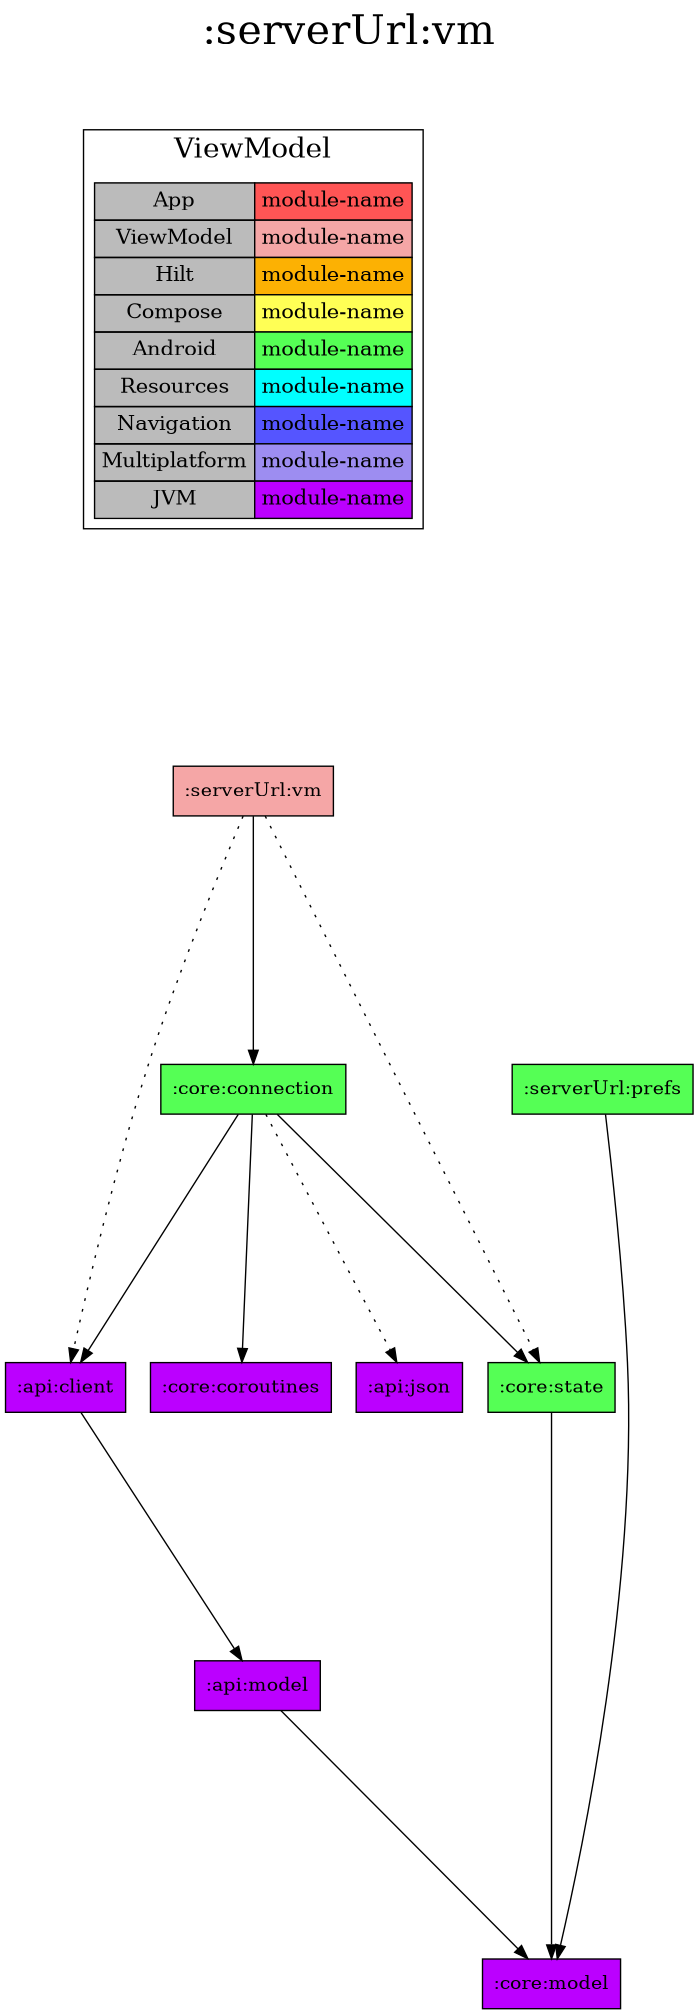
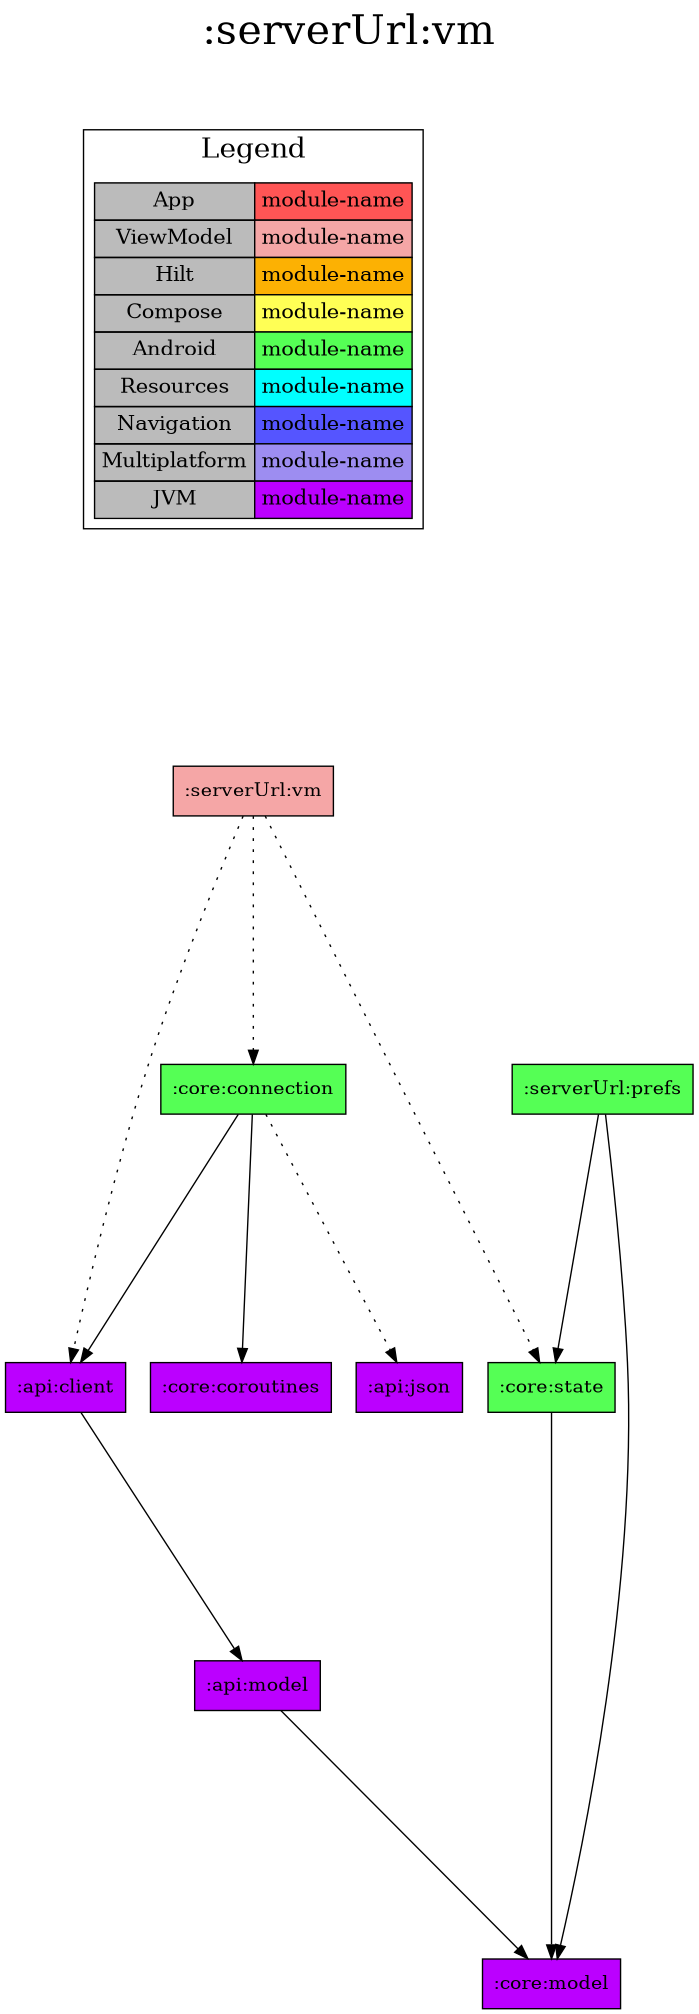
cluster "ViewModel": label "ViewModel" -> "Legend"
edge ":serverUrl:vm" -> ":core:connection": style solid -> dotted
edge ":core:connection" -> ":core:state": now ":serverUrl:prefs" -> ":core:state"
